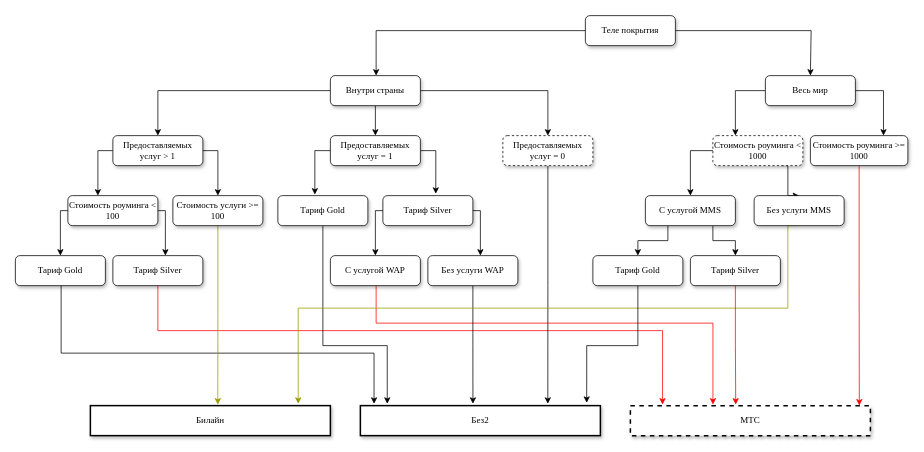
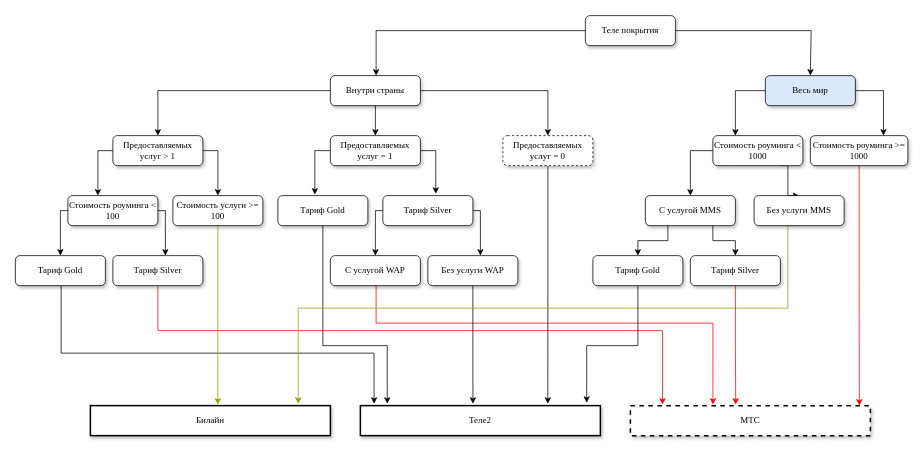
node "Весь мир": fillcolor #ffffff -> #dae8fc
node "Стоимость роуминга < 1000": style dashed -> solid
node "Без2": label "Без2" -> "Теле2"
